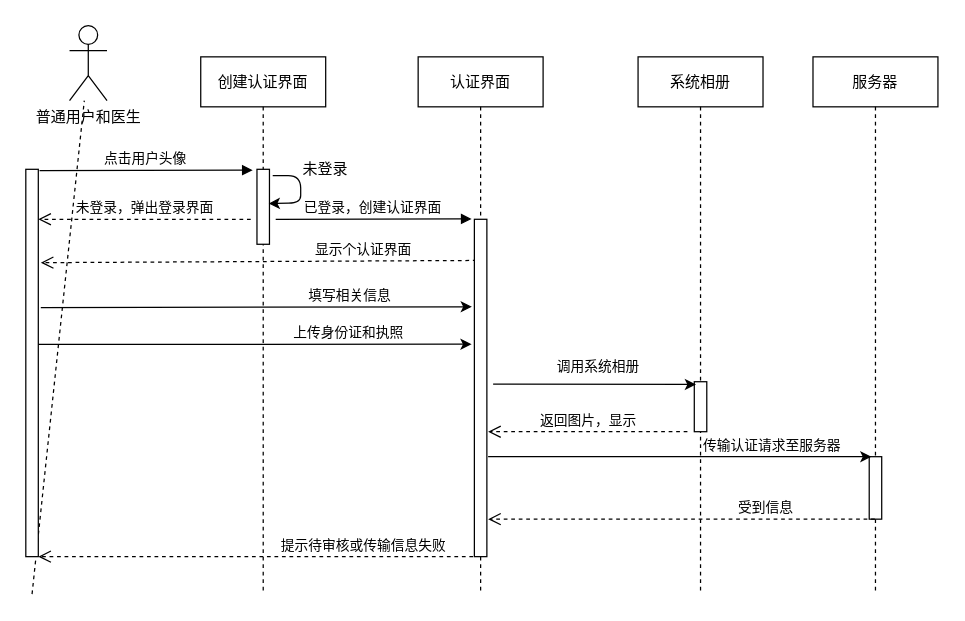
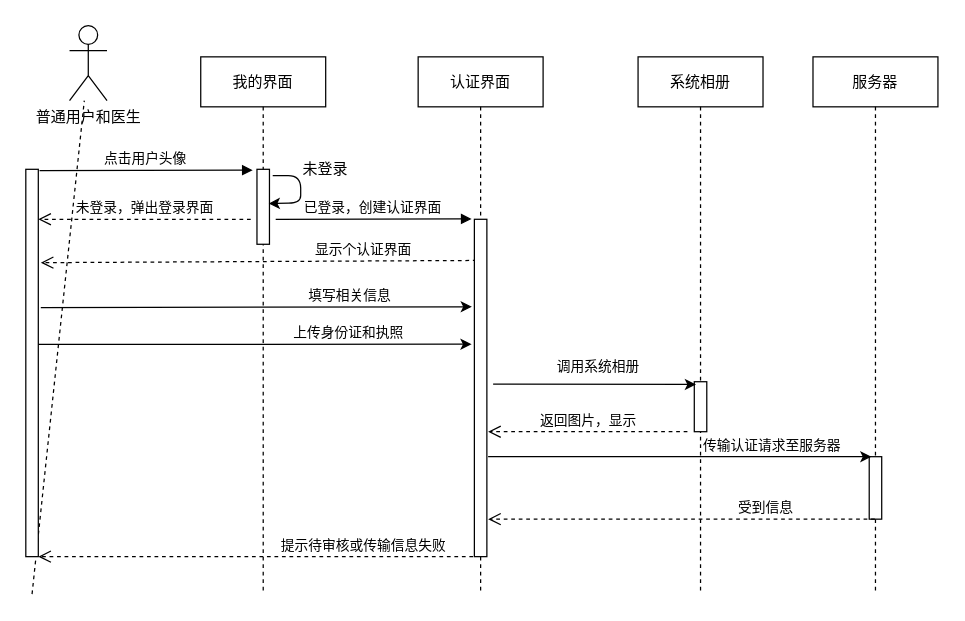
node "创建认证界面": label "创建认证界面" -> "我的界面"
